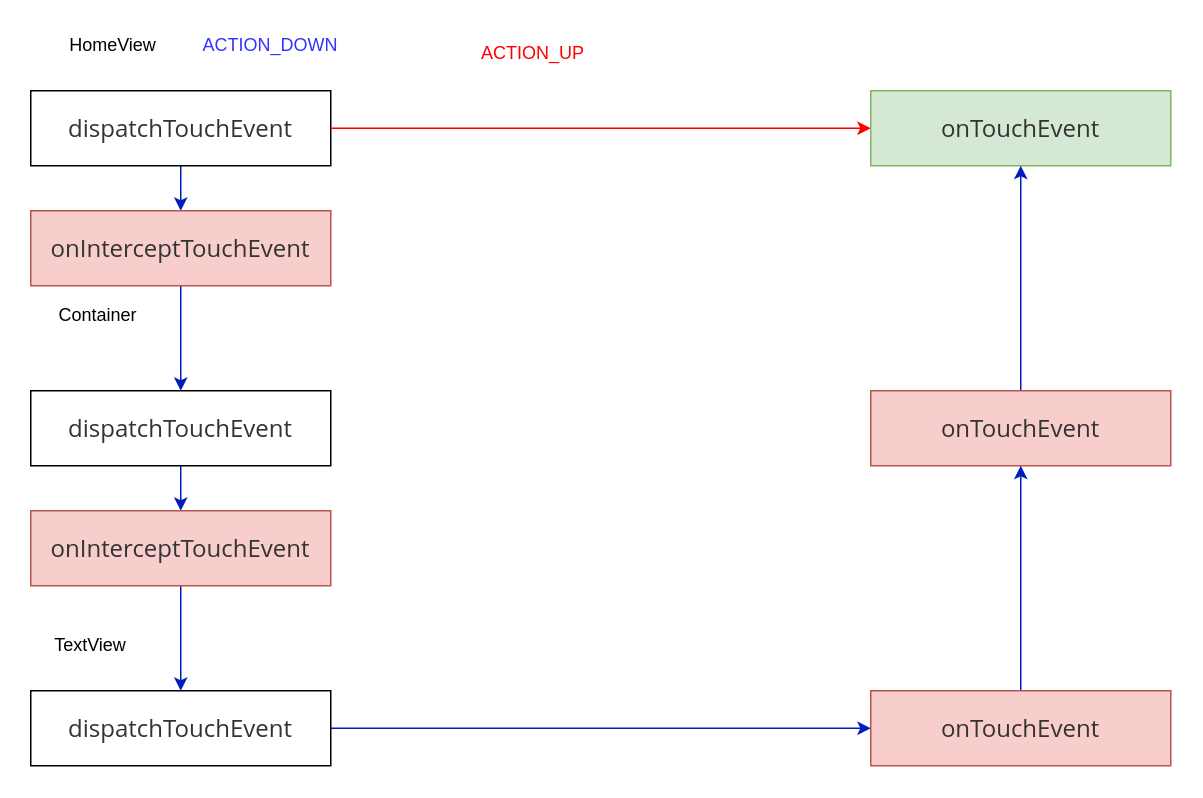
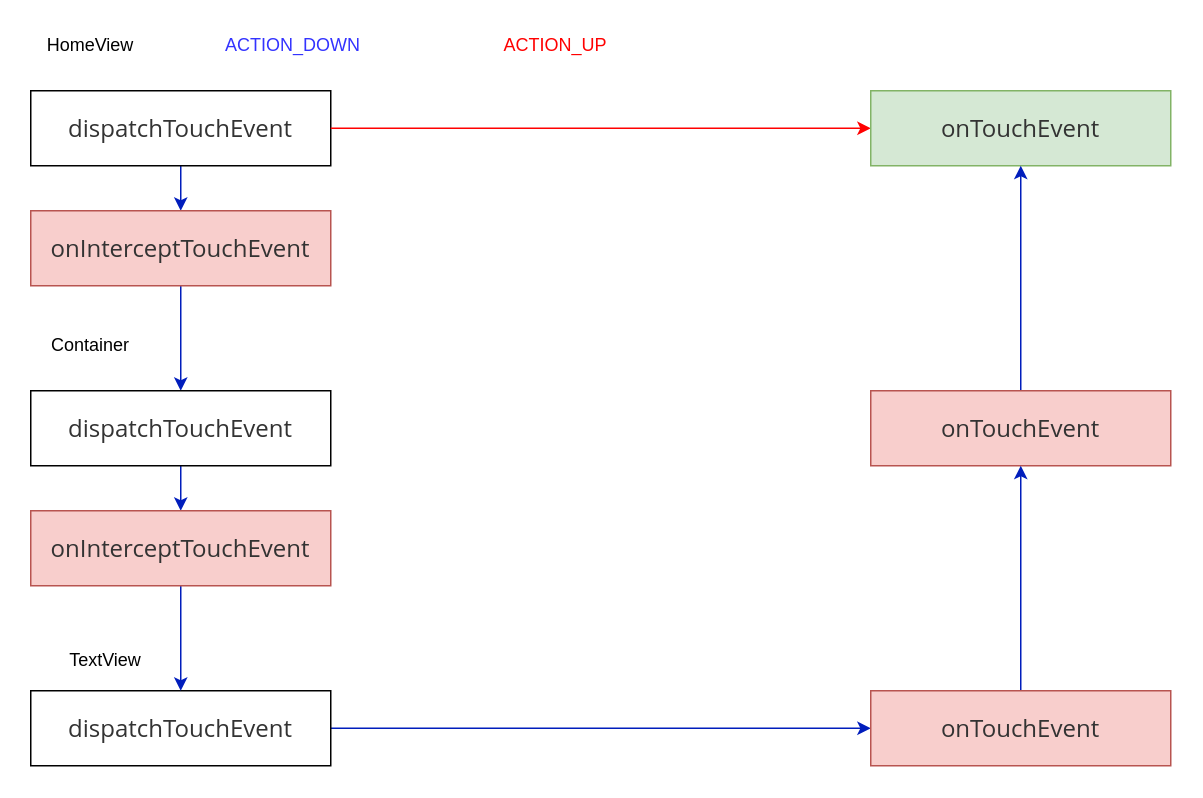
node "HomeView": moved (113, 46) -> (91, 46)
node "ACTION_DOWN": moved (271, 46) -> (293, 46)
node "ACTION_UP": moved (533, 53) -> (556, 46)
node "Container": moved (98, 316) -> (91, 346)
node "TextView": moved (91, 646) -> (106, 661)
